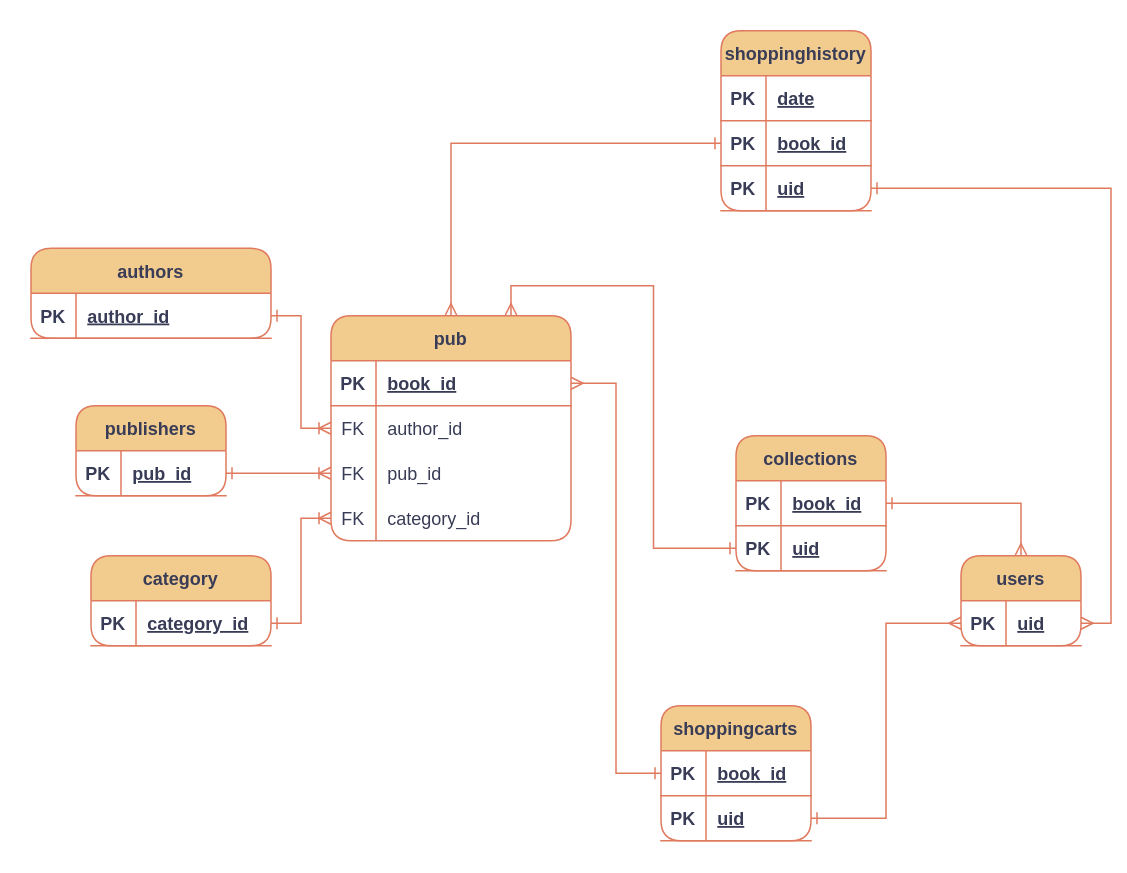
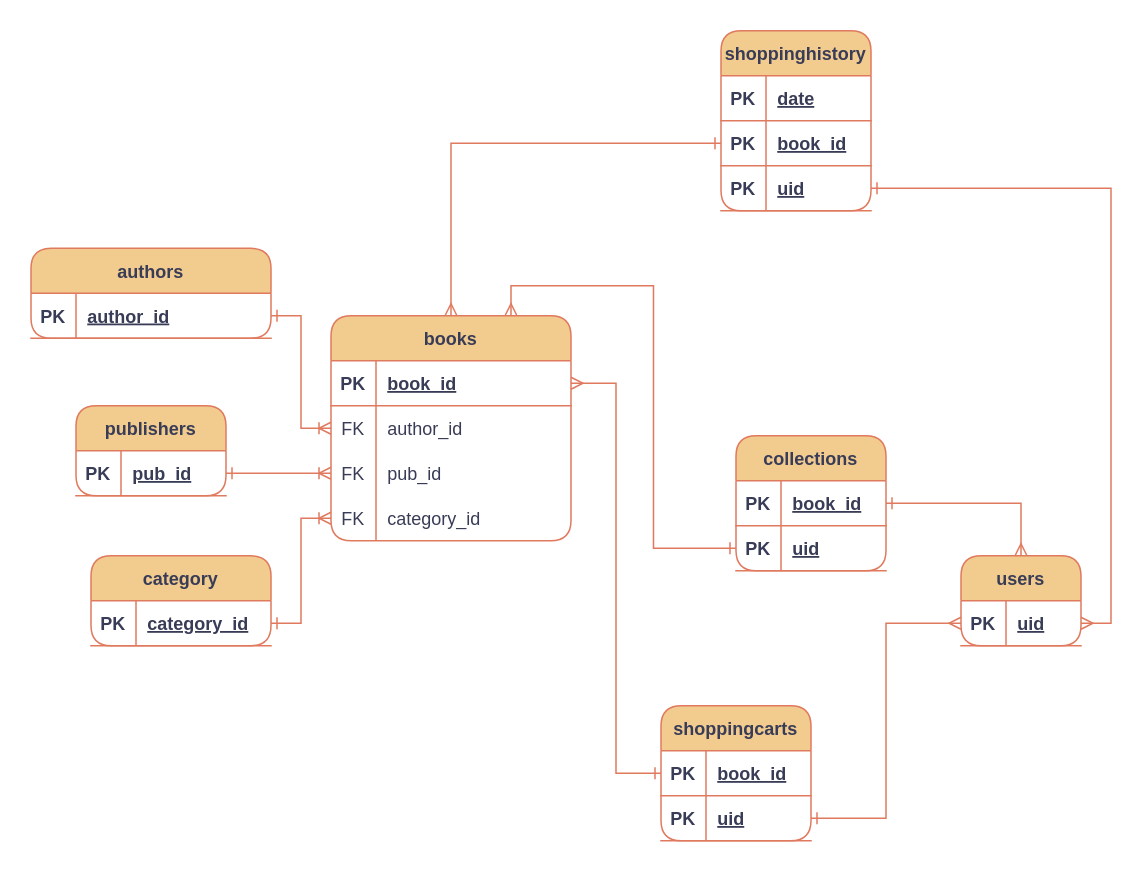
node "pub": label "pub" -> "books"
